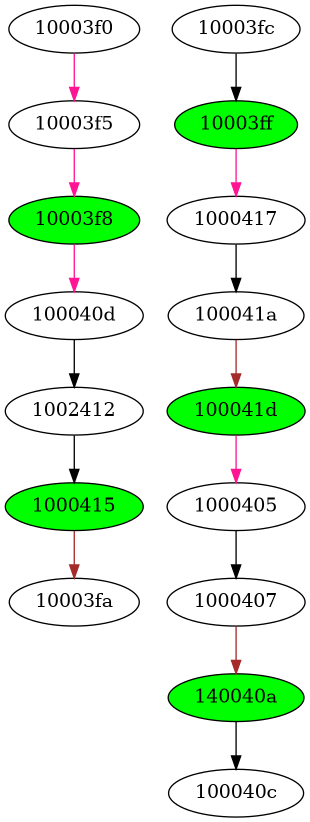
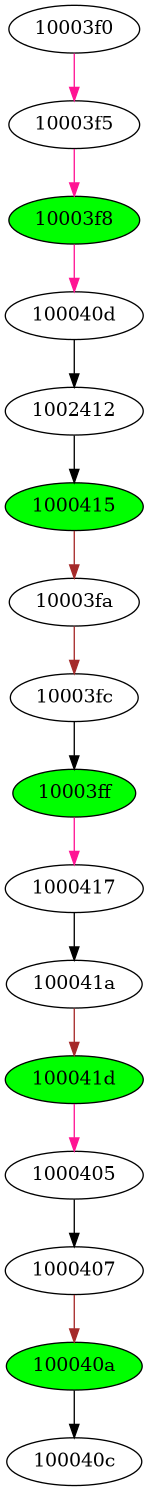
edge "10003fa" -> "10003fc": added
node "140040a": label "140040a" -> "100040a"
